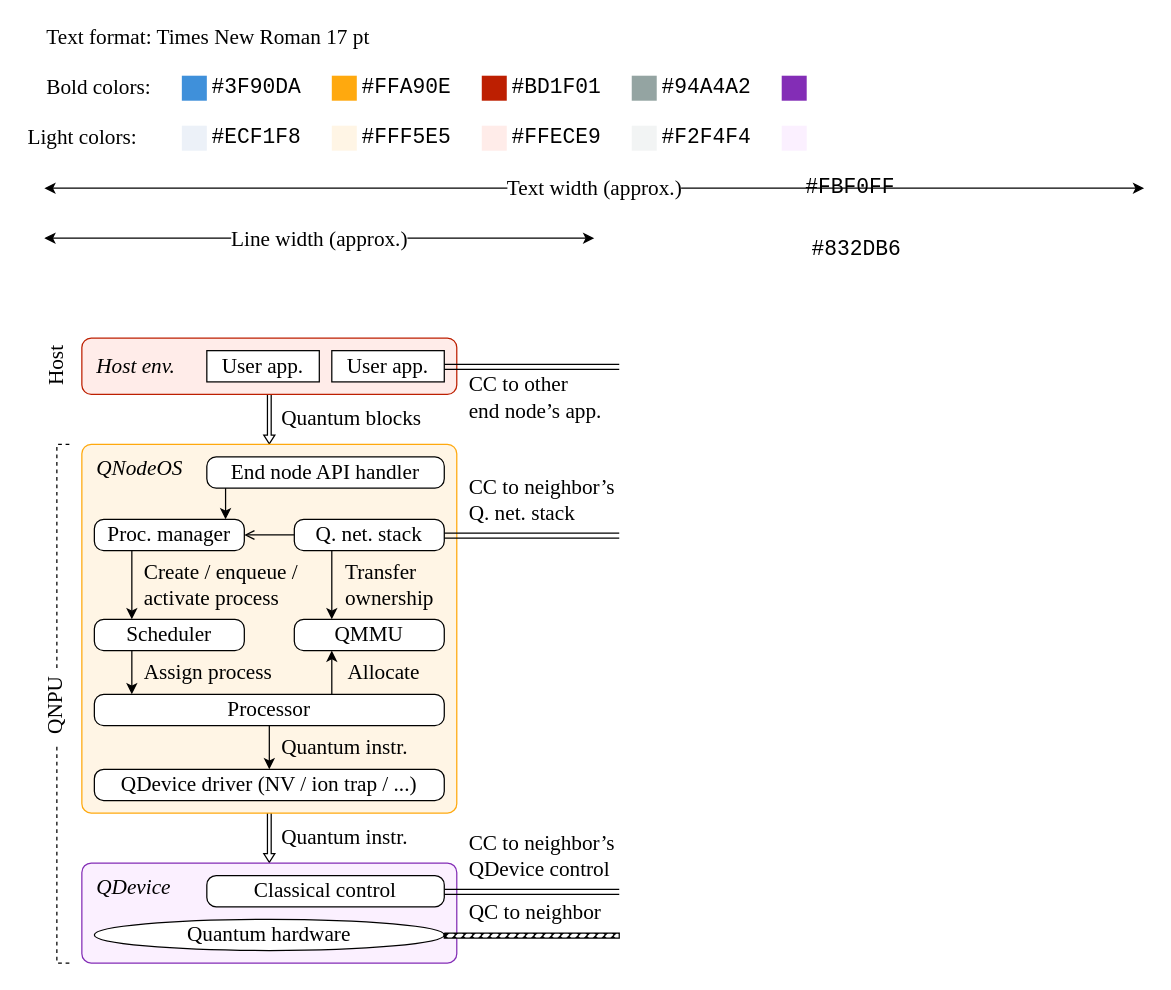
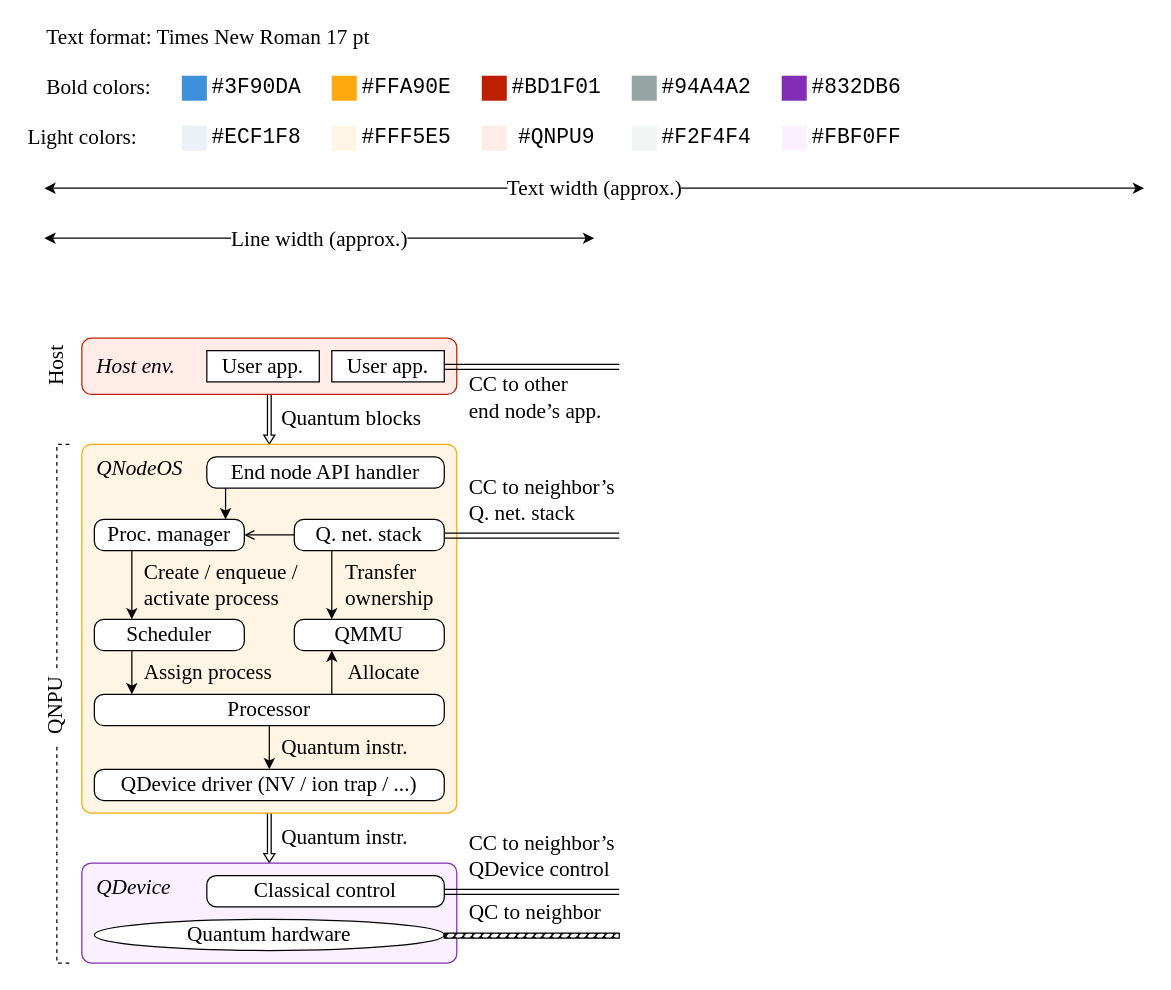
node "#FFECE9": label "#FFECE9" -> "#QNPU9"
node "#FBF0FF": moved (851, 188) -> (857, 138)
node "#832DB6": moved (857, 251) -> (857, 88)
